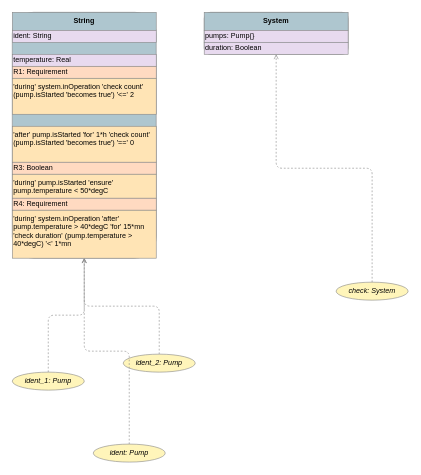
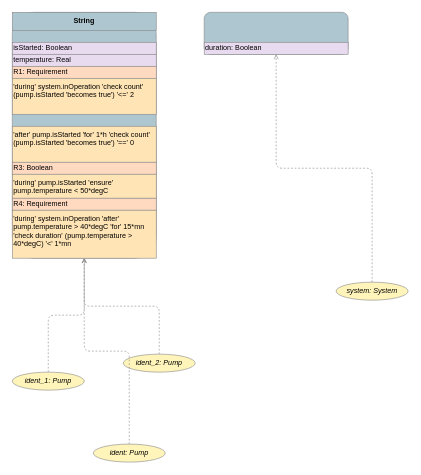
node "System": removed
node "ident: String": removed
node "pumps: Pump{}": removed
node "isStarted: Boolean": added
node "check: System": label "check: System" -> "system: System"
